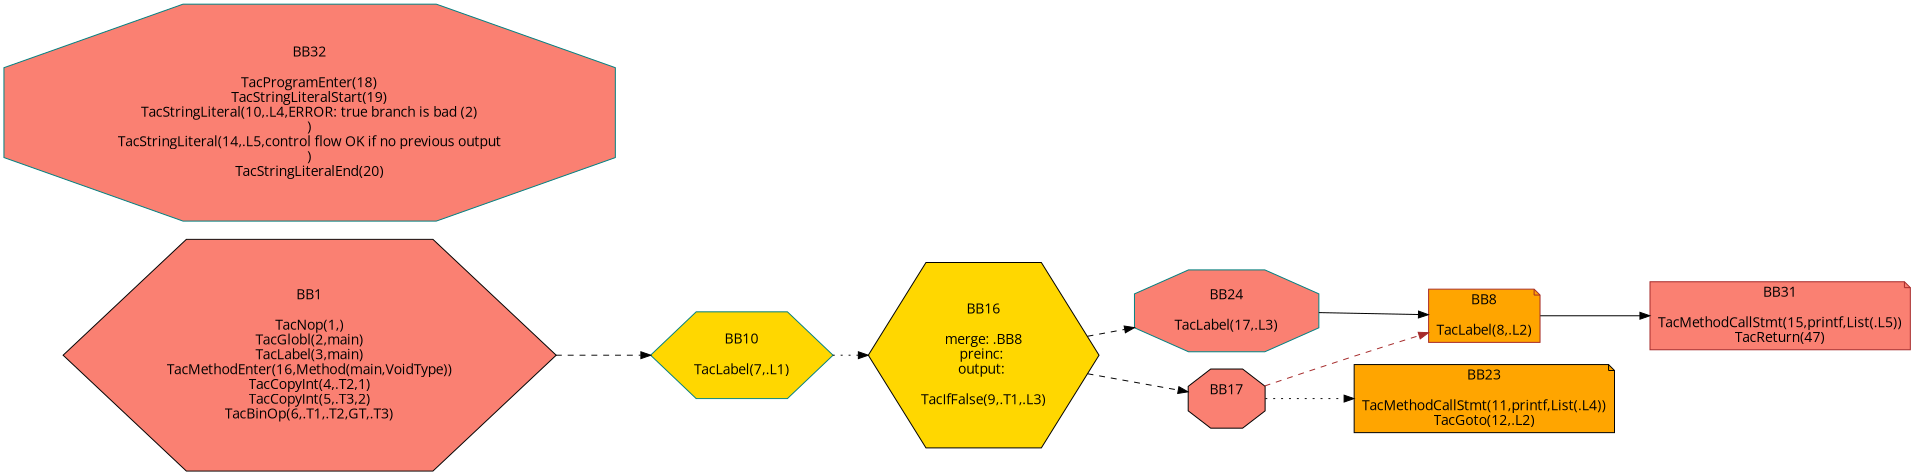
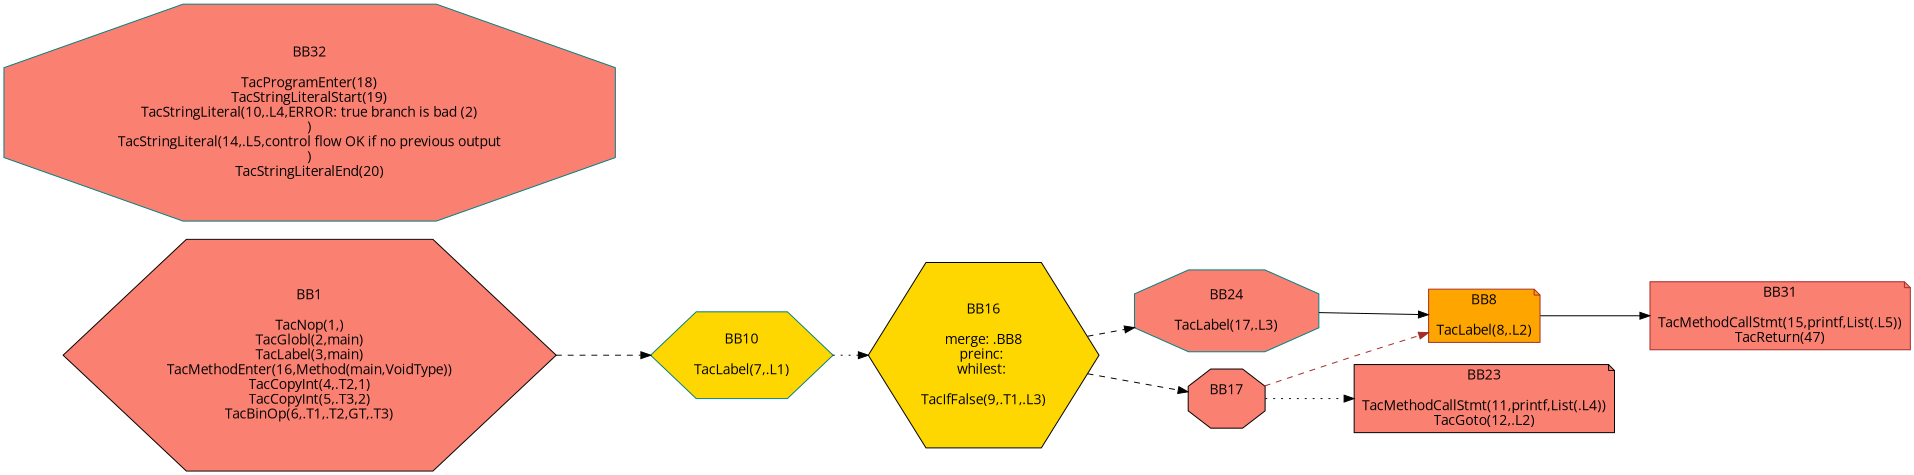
node "BB16 merge: .BB8 preinc: output: TacIfFalse(9,.T1,.L3)": label "BB16 merge: .BB8 preinc: output: TacIfFalse(9,.T1,.L3)" -> "BB16 merge: .BB8 preinc: whilest: TacIfFalse(9,.T1,.L3)"
node "BB23 TacMethodCallStmt(11,printf,List(.L4)) TacGoto(12,.L2)": fillcolor orange -> salmon
